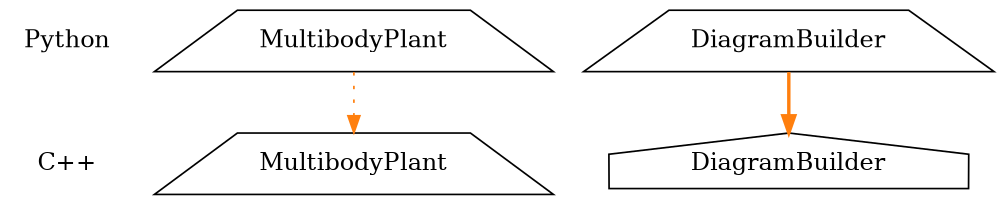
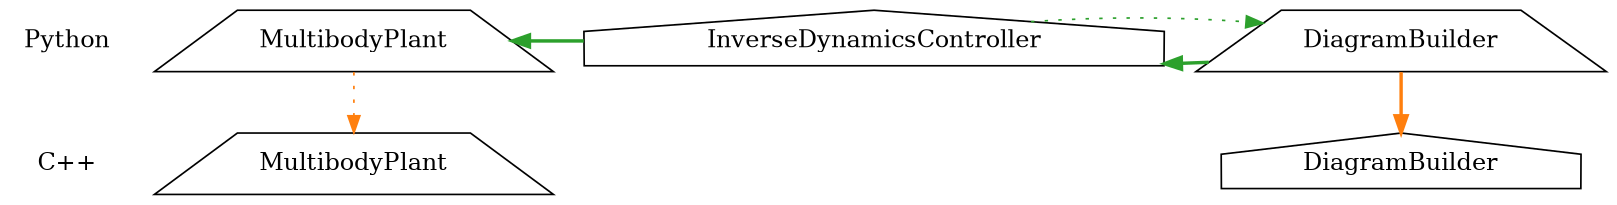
node "InverseDynamicsController": added
